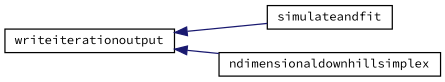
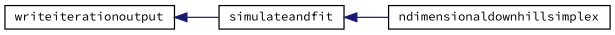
edge "ndimensionaldownhillsimplex" -> "writeiterationoutput": now "ndimensionaldownhillsimplex" -> "simulateandfit"
